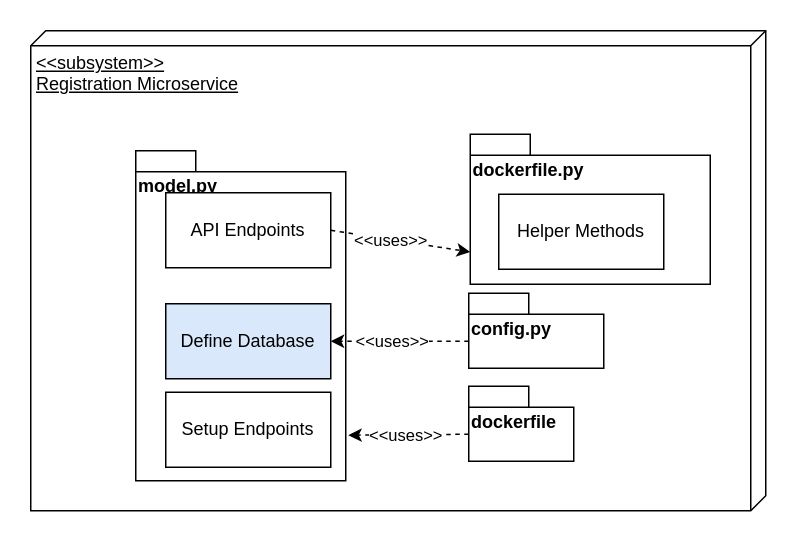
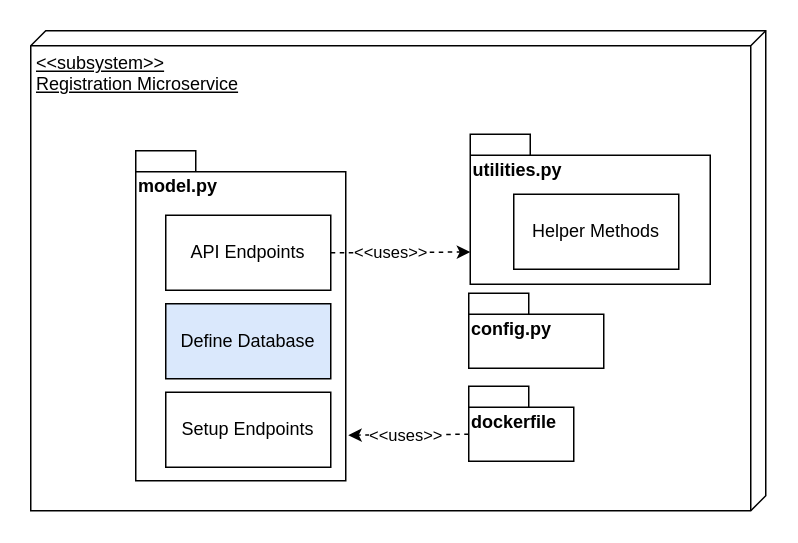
node "dockerfile.py": label "dockerfile.py" -> "utilities.py"
node "API Endpoints": moved (248, 230) -> (248, 253)
node "Helper Methods": moved (581, 232) -> (596, 232)
edge "config.py" -> "Define Database": removed, label "<<uses>>"
